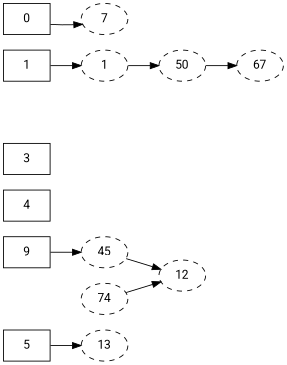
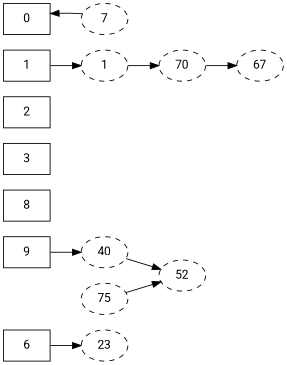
edge "0" -> "7": reversed
node "50": label "50" -> "70"
node "2": added
node "4": label "4" -> "8"
node "45": label "45" -> "40"
node "12": label "12" -> "52"
node "74": label "74" -> "75"
node "5": label "5" -> "6"
node "13": label "13" -> "23"
